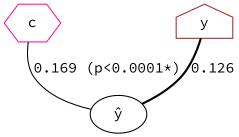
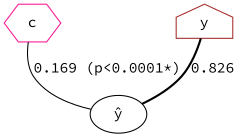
edge "y" -- "ŷ": label "0.126" -> "0.826"
